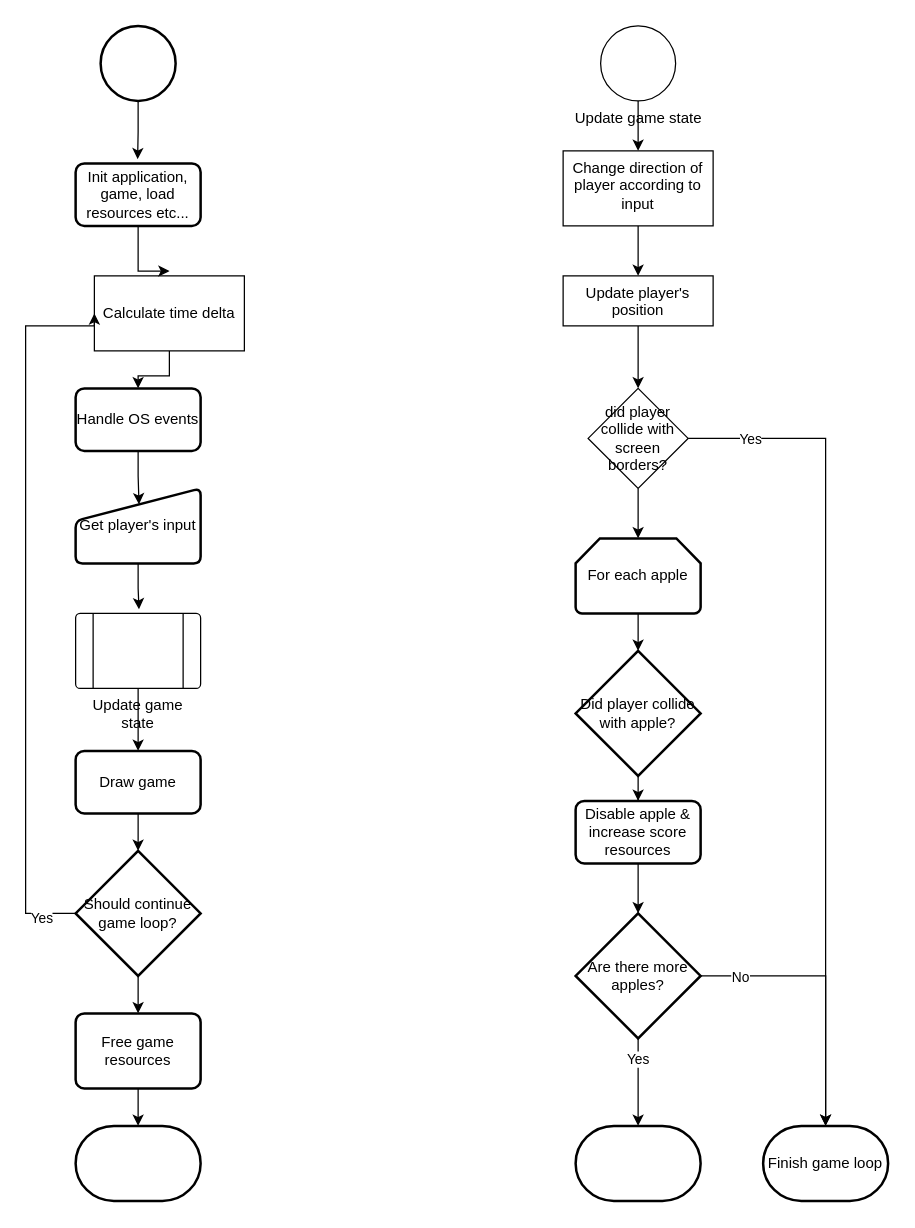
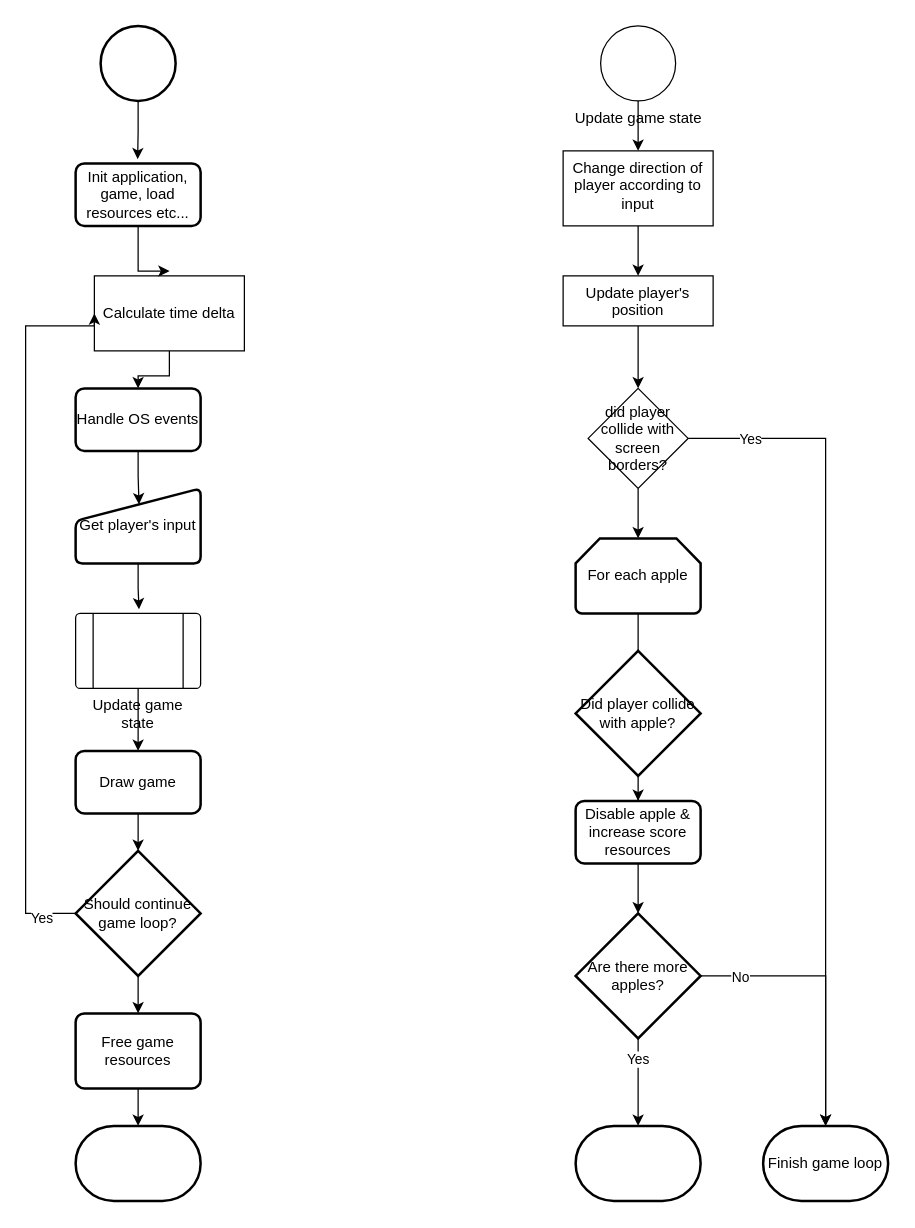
edge "For each apple" -> "Did player collide with apple?": arrowhead classic -> none
